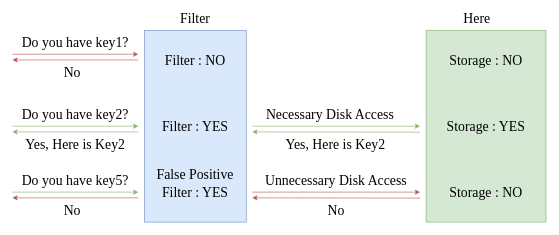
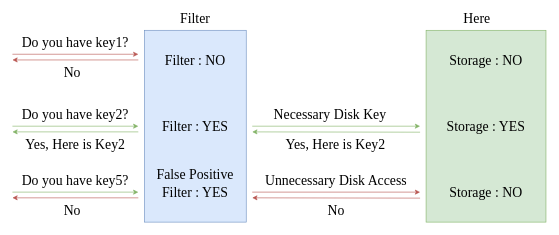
node "Necessary Disk Access": label "Necessary Disk Access" -> "Necessary Disk Key"
